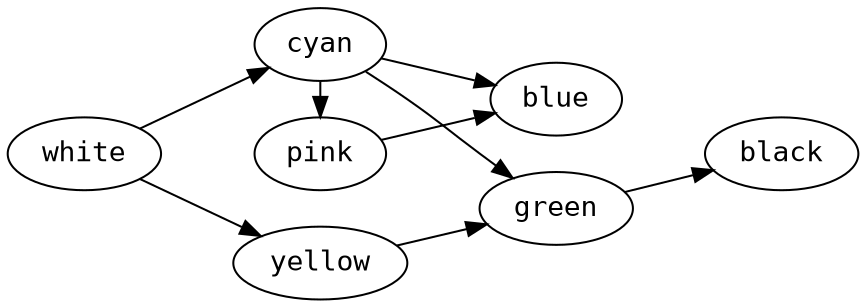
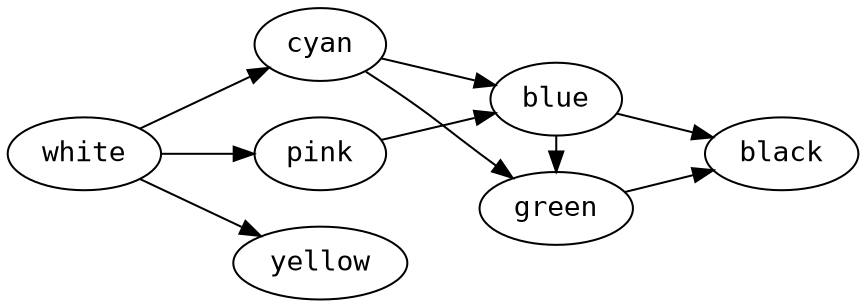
edge "cyan" -> "pink": now "white" -> "pink"
edge "blue" -> "black": added
edge "yellow" -> "green": now "blue" -> "green"
